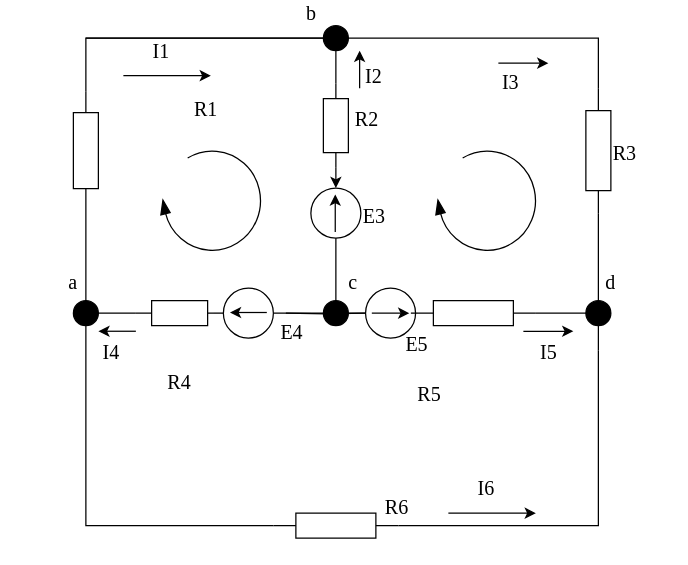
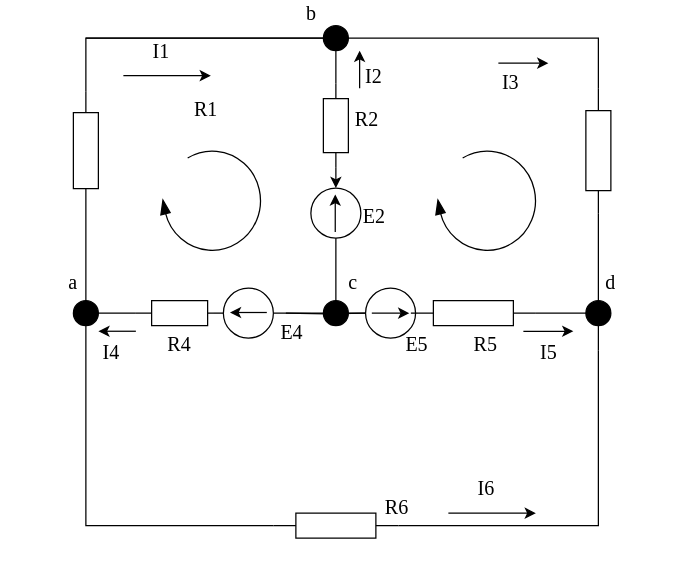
node "R3": removed
node "E3": label "E3" -> "E2"
node "R4": moved (179, 382) -> (179, 344)
node "R5": moved (429, 394) -> (486, 344)
